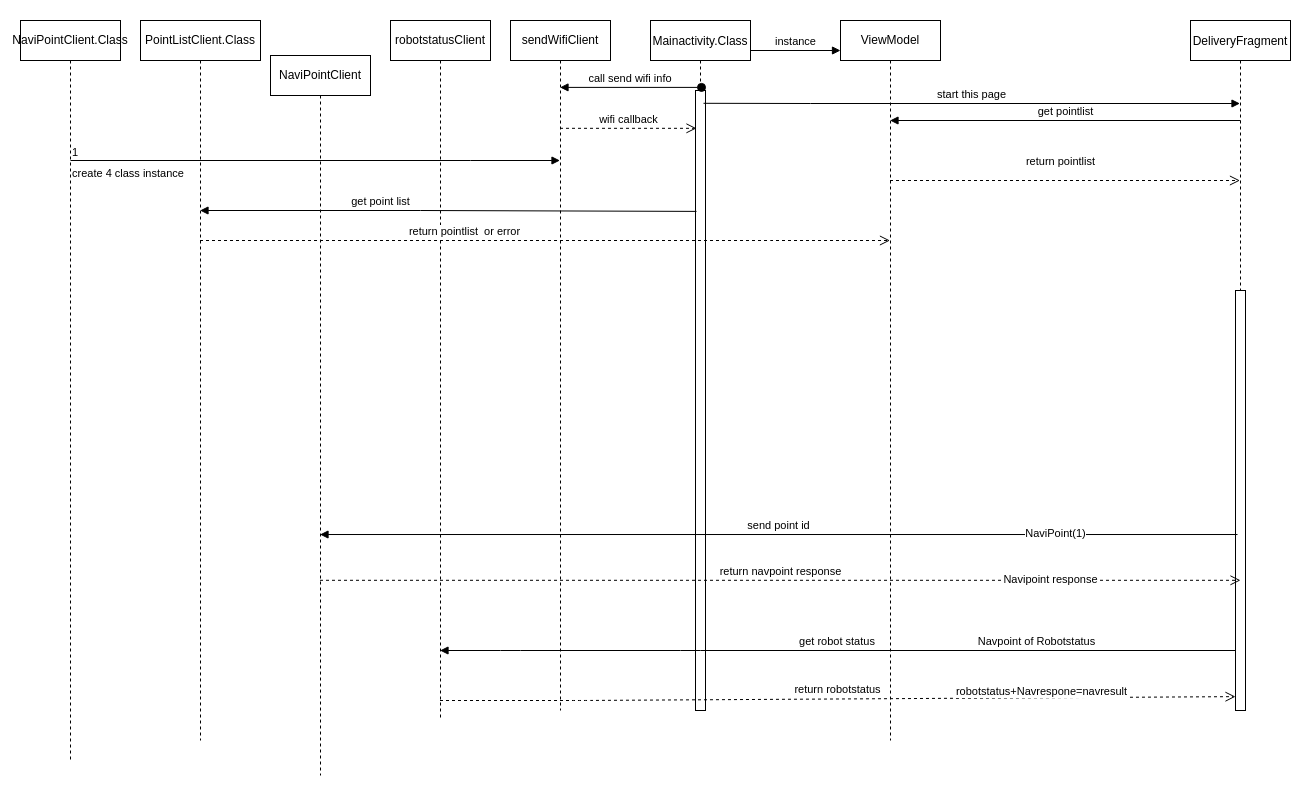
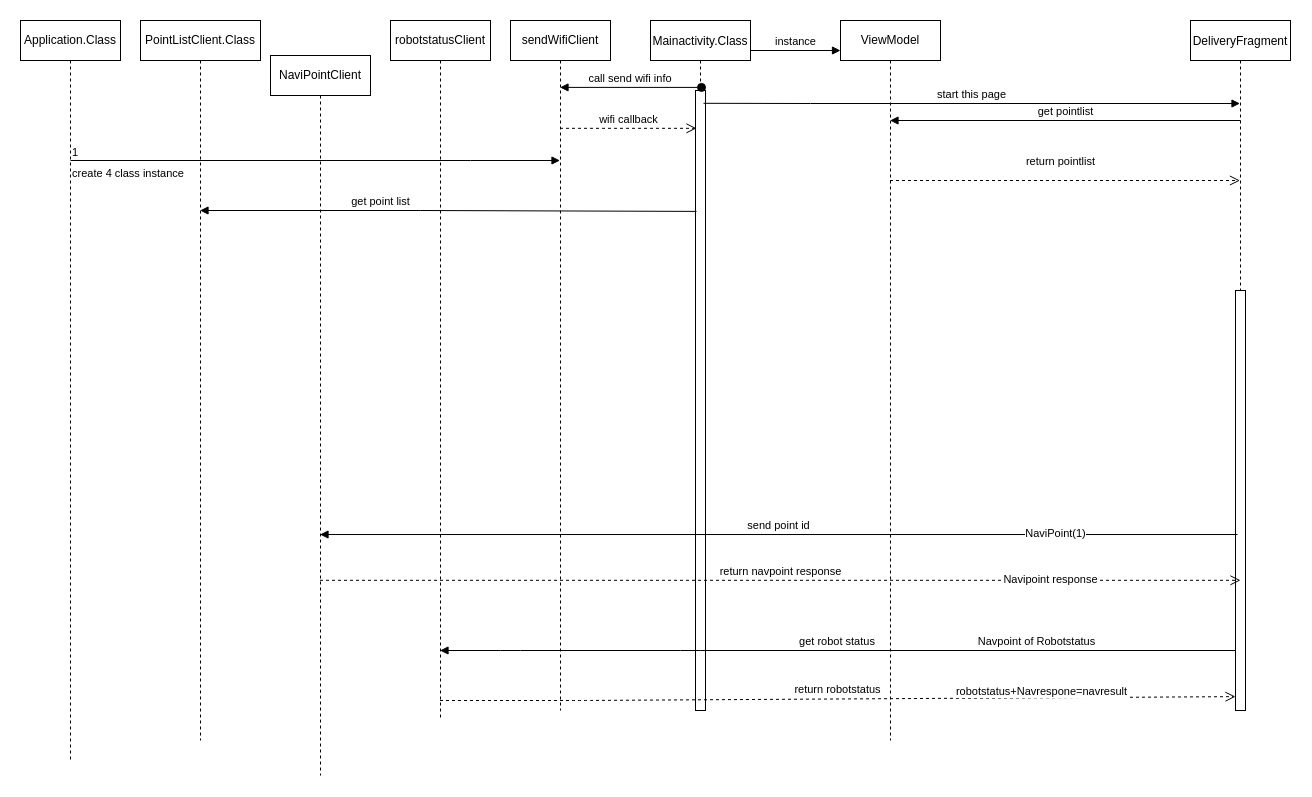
node "NaviPointClient.Class": label "NaviPointClient.Class" -> "Application.Class"
edge "PointListClient.Class" -> "ViewModel": removed, label "return pointlist or error"
